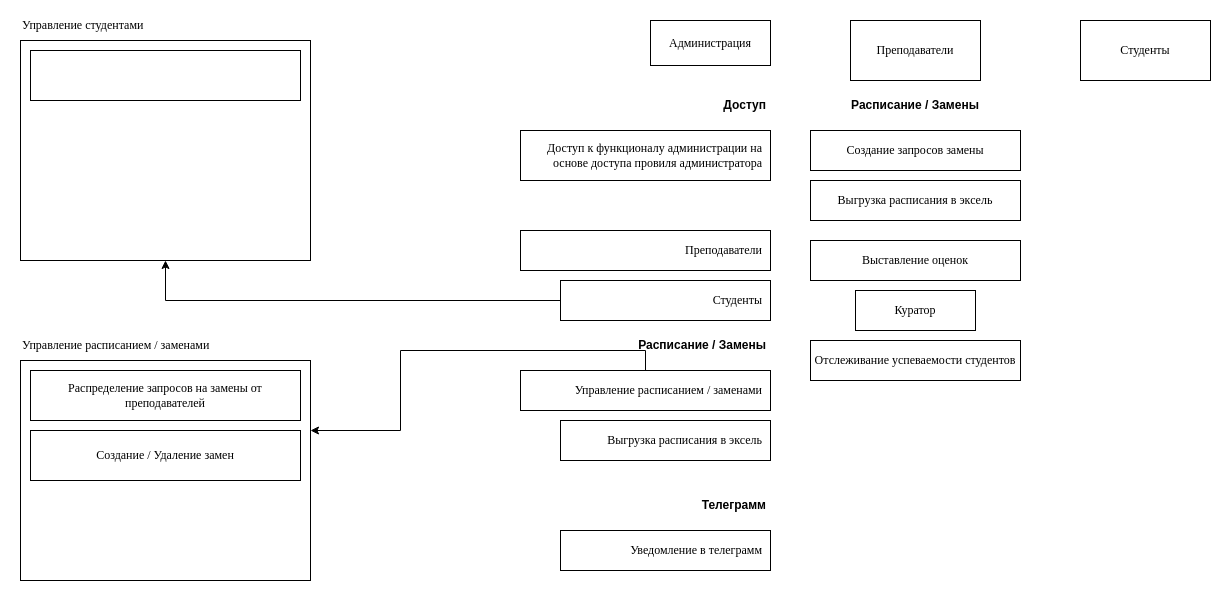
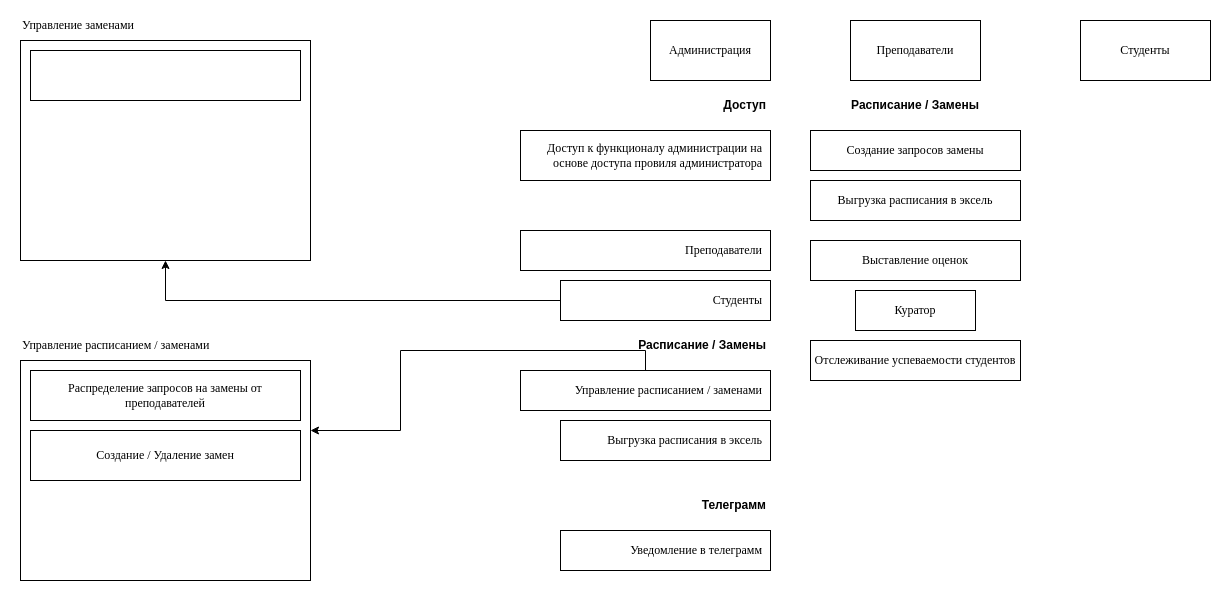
node "Управление студентами": label "Управление студентами" -> "Управление заменами"
node "Администрация": size 120x45 -> 120x60
